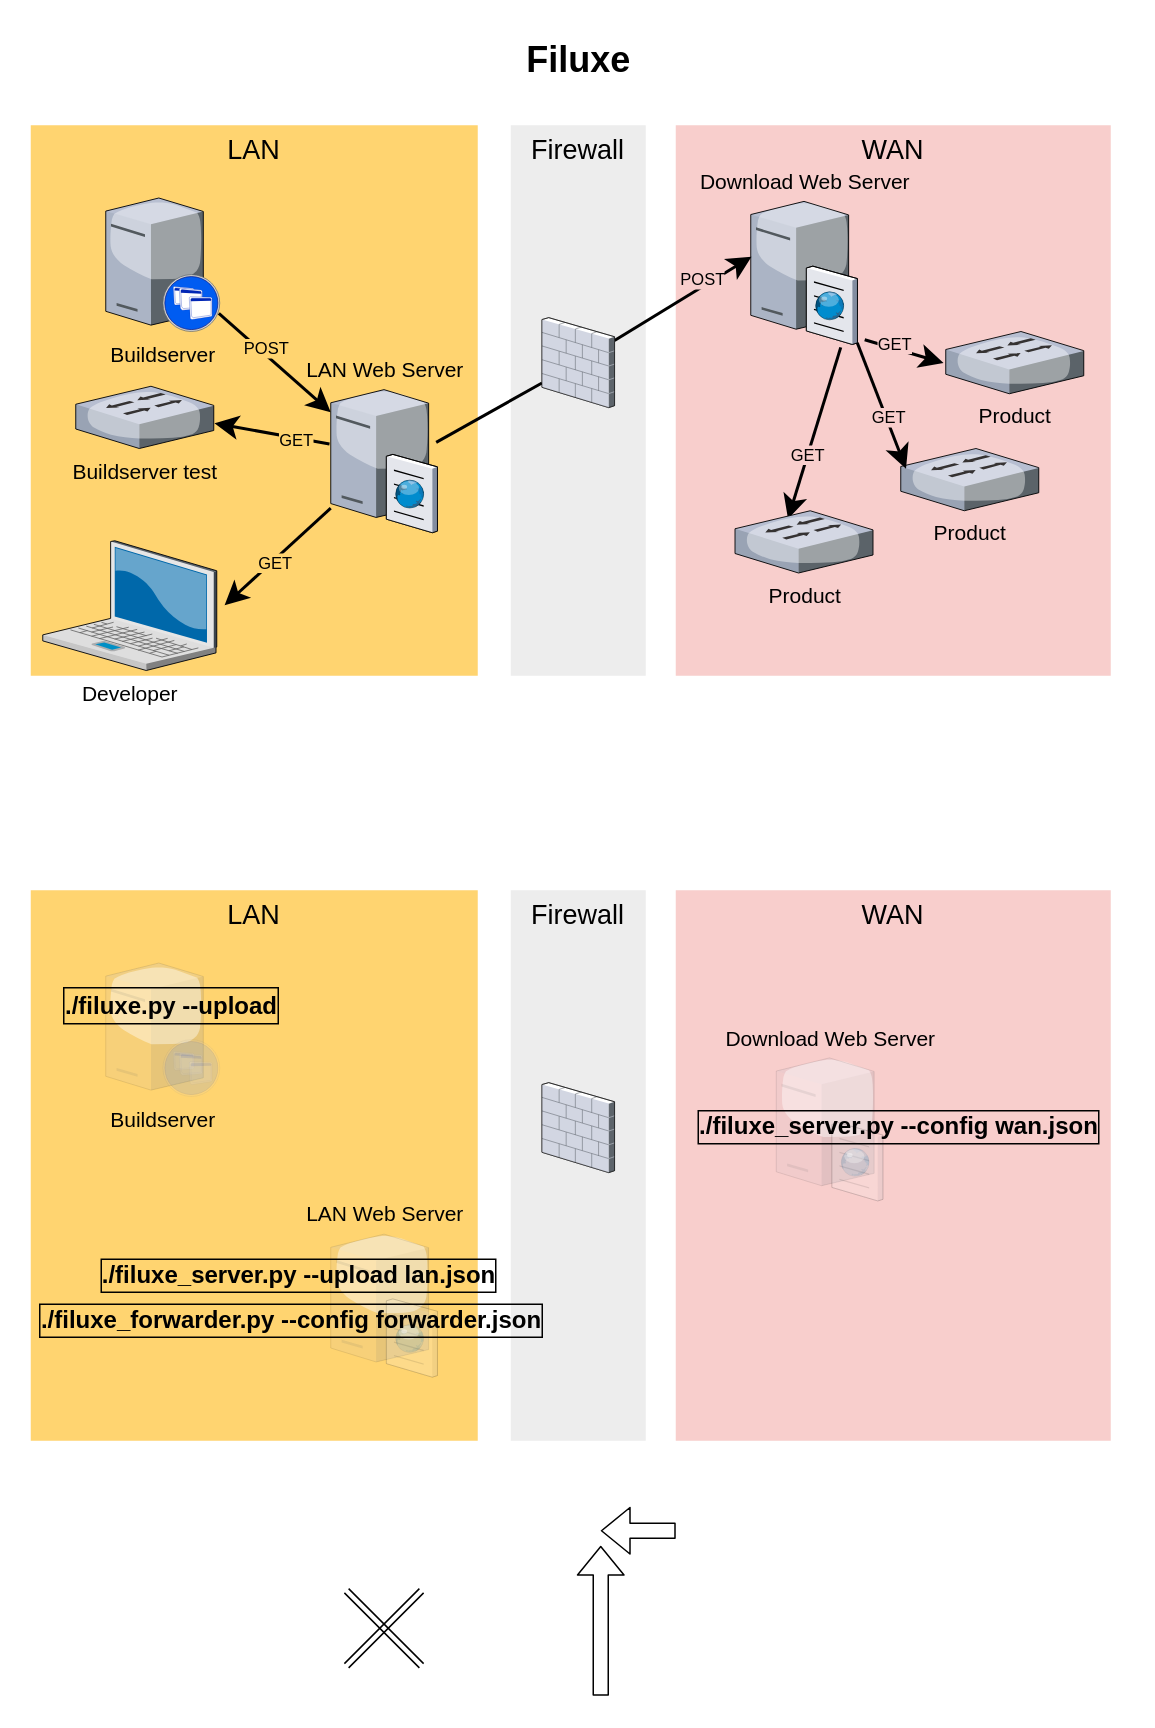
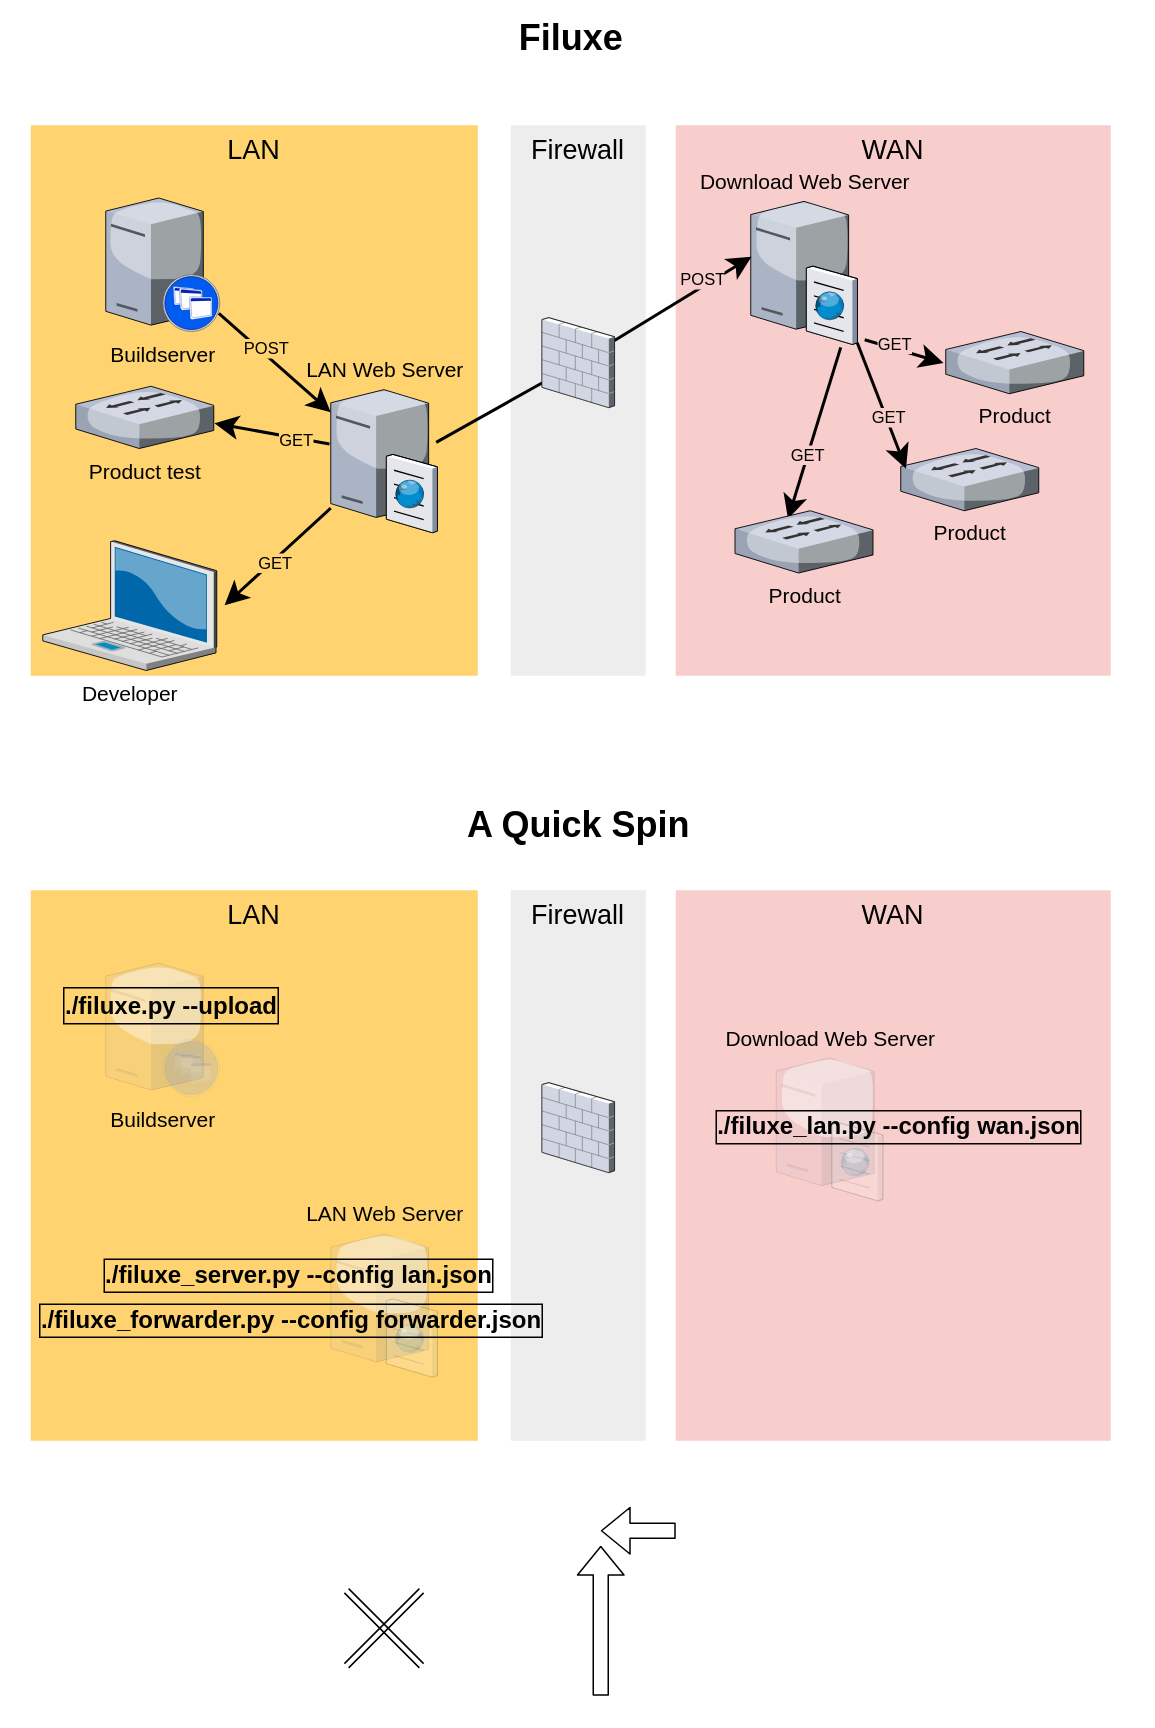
node "Filuxe": moved (578, 61) -> (571, 38)
node "Buildserver test": label "Buildserver test" -> "Product test"
node "A Quick Spin": added
node "./filuxe_server.py --config wan.json": label "./filuxe_server.py --config wan.json" -> "./filuxe_lan.py --config wan.json"
node "./filuxe_server.py --upload lan.json": label "./filuxe_server.py --upload lan.json" -> "./filuxe_server.py --config lan.json"
